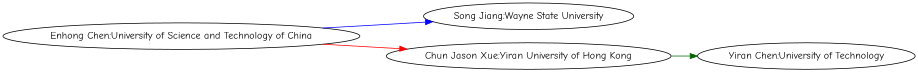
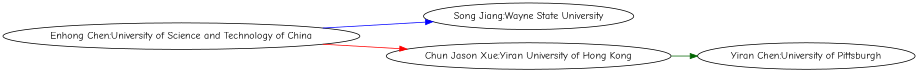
node "Yiran Chen:University of Technology": label "Yiran Chen:University of Technology" -> "Yiran Chen:University of Pittsburgh"
